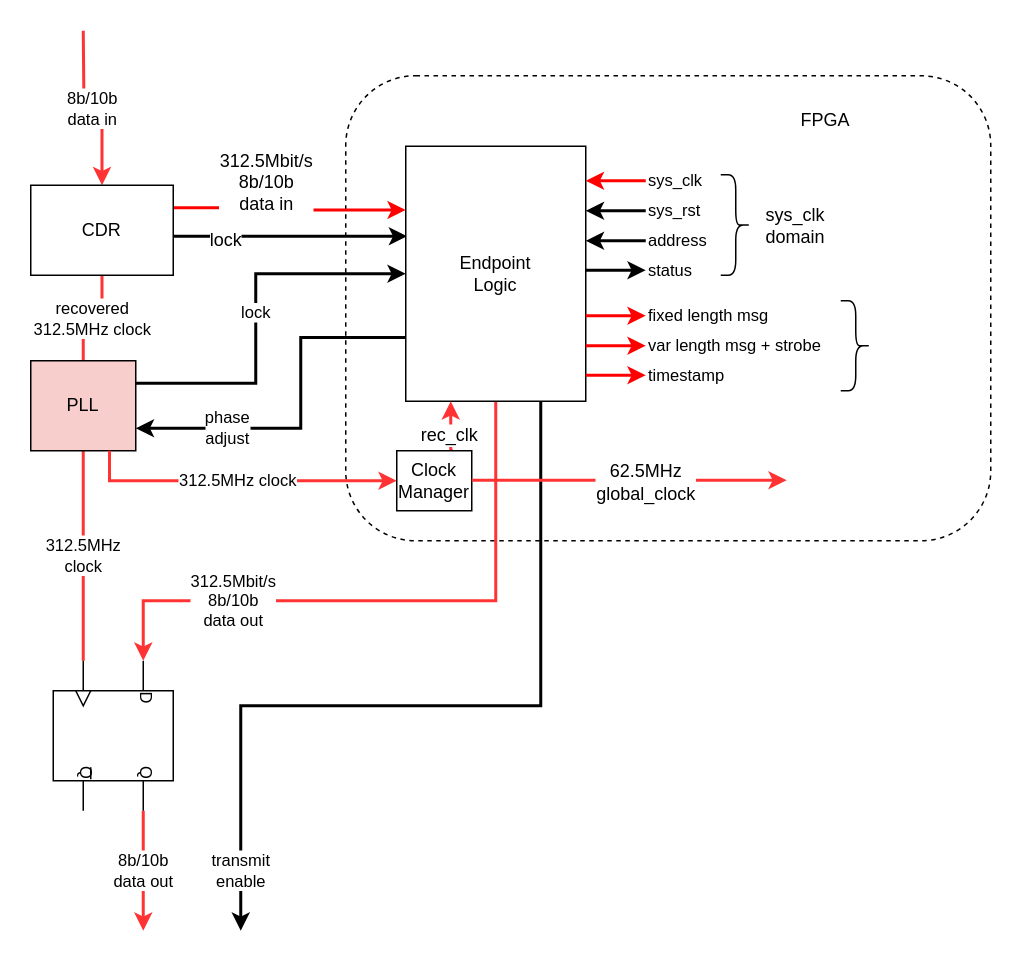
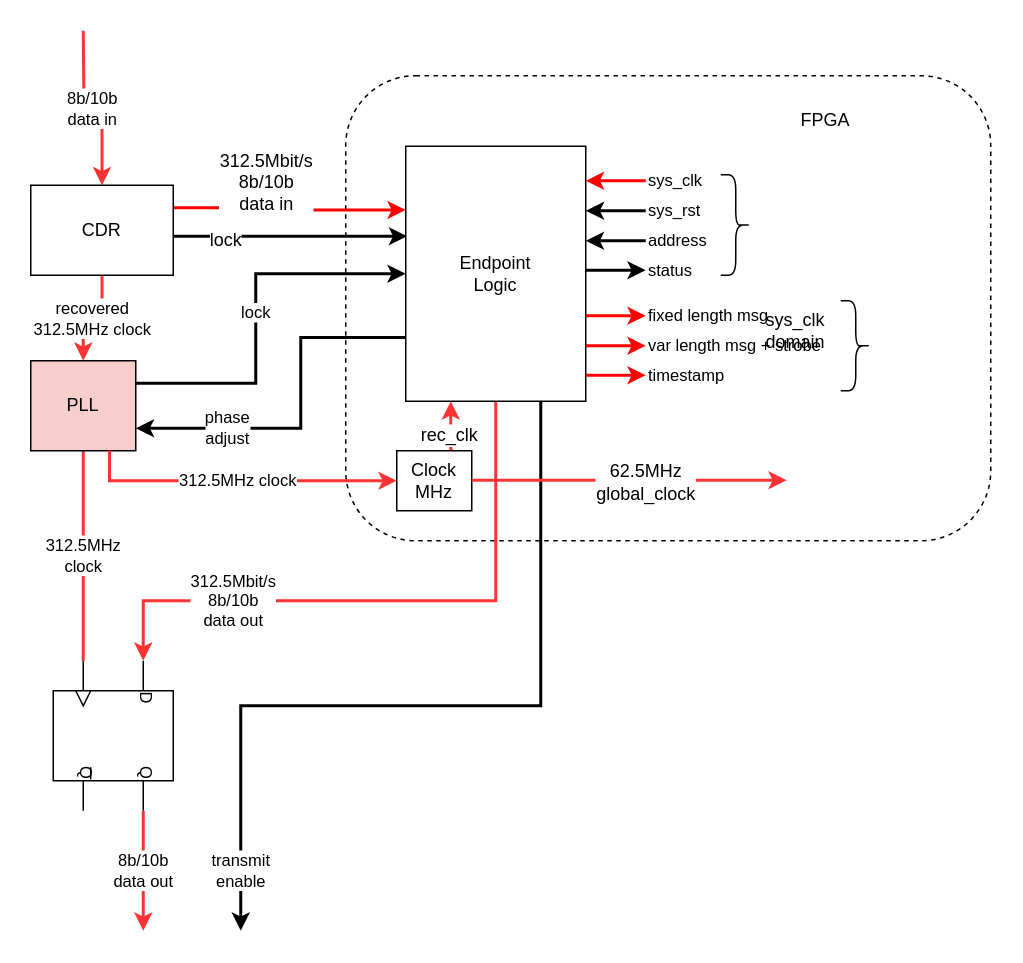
node "sys_clk domain": moved (796, 225) -> (796, 330)
edge "CDR" -- "PLL": arrowhead none -> classic
node "Clock Manager": label "Clock Manager" -> "Clock MHz"
